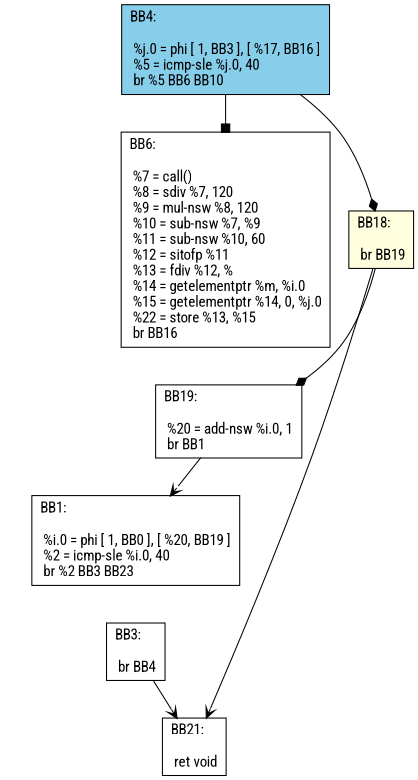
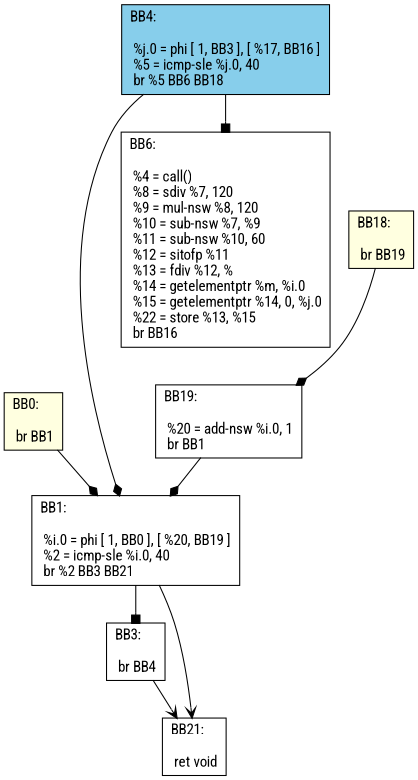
node "BB4:": text "br %5 BB6 BB10" -> "br %5 BB6 BB18"
edge "BB4:" -> "BB18:": now "BB4:" -> "BB1:"
node "BB6:": text "%7 = call()" -> "%4 = call()"
node "BB0:": added
edge "BB19:" -> "BB1:": arrowhead vee -> diamond
edge "BB18:" -> "BB21:": now "BB1:" -> "BB21:"
node "BB1:": text "br %2 BB3 BB23" -> "br %2 BB3 BB21"
edge "BB1:" -> "BB3:": added
